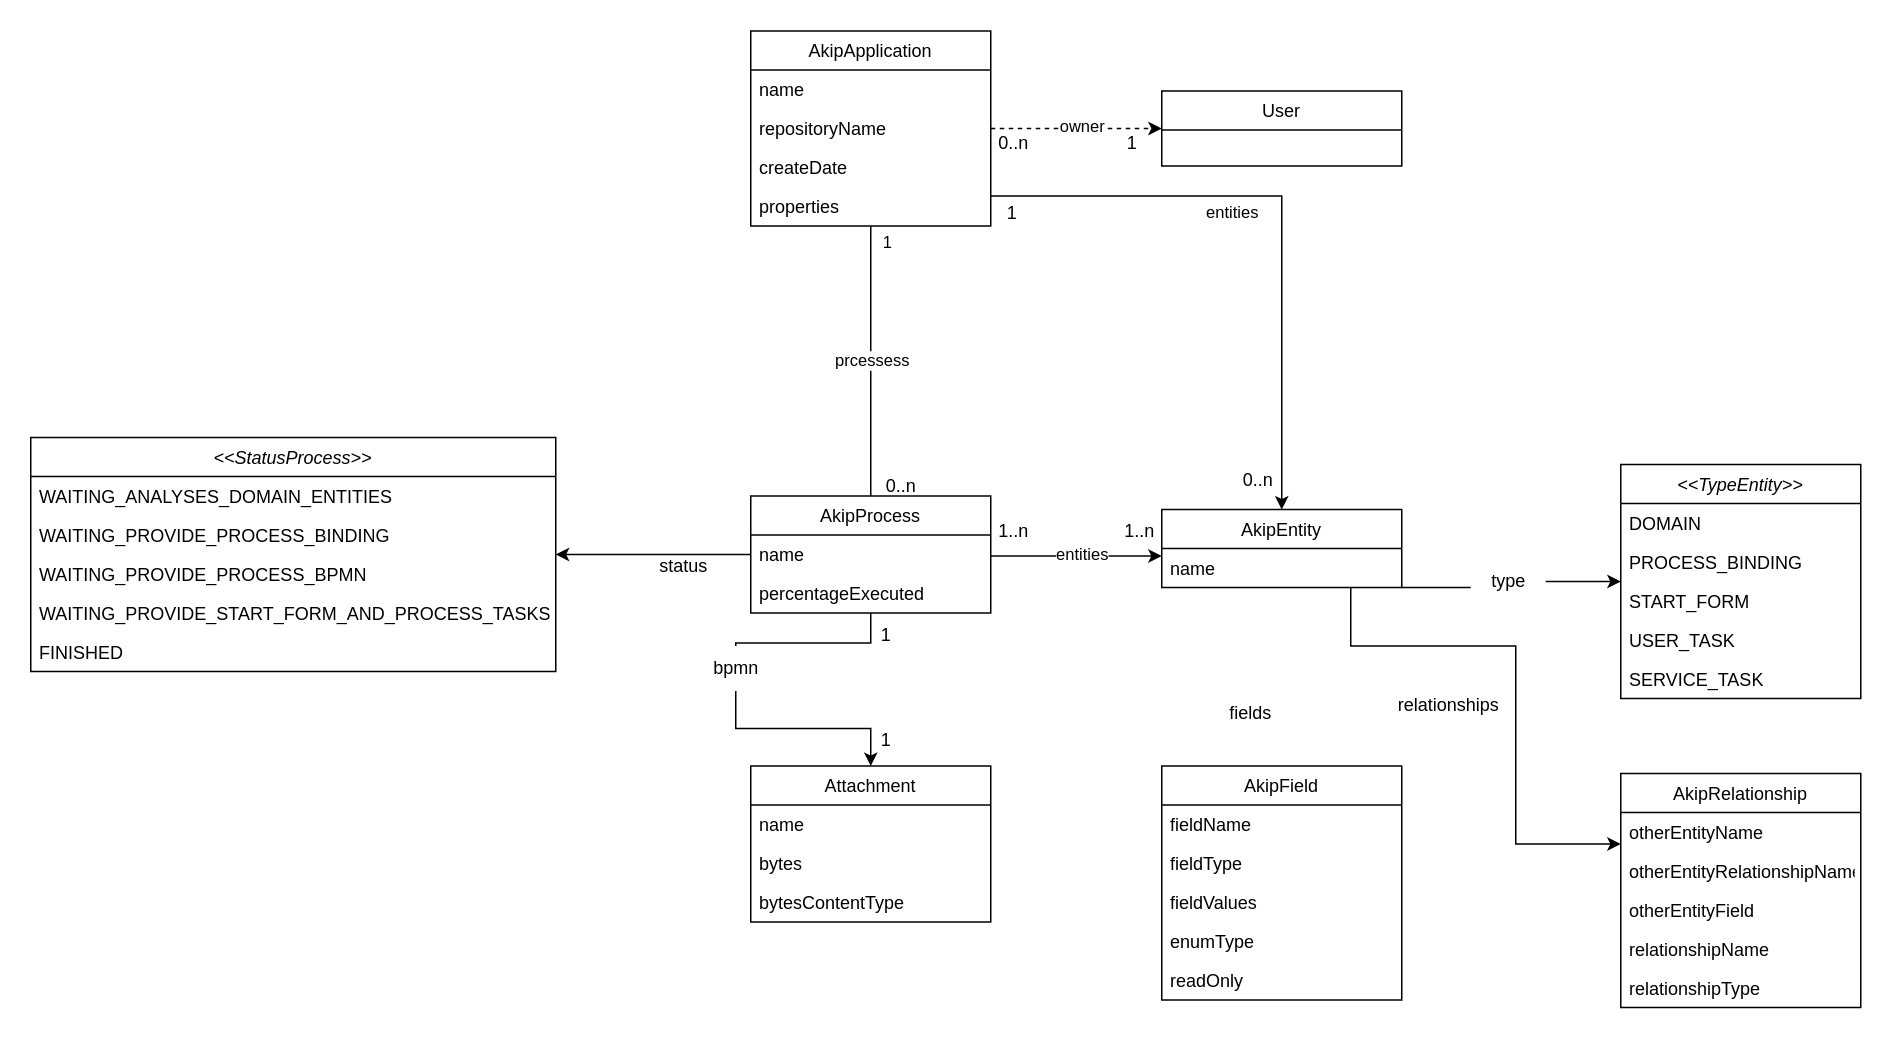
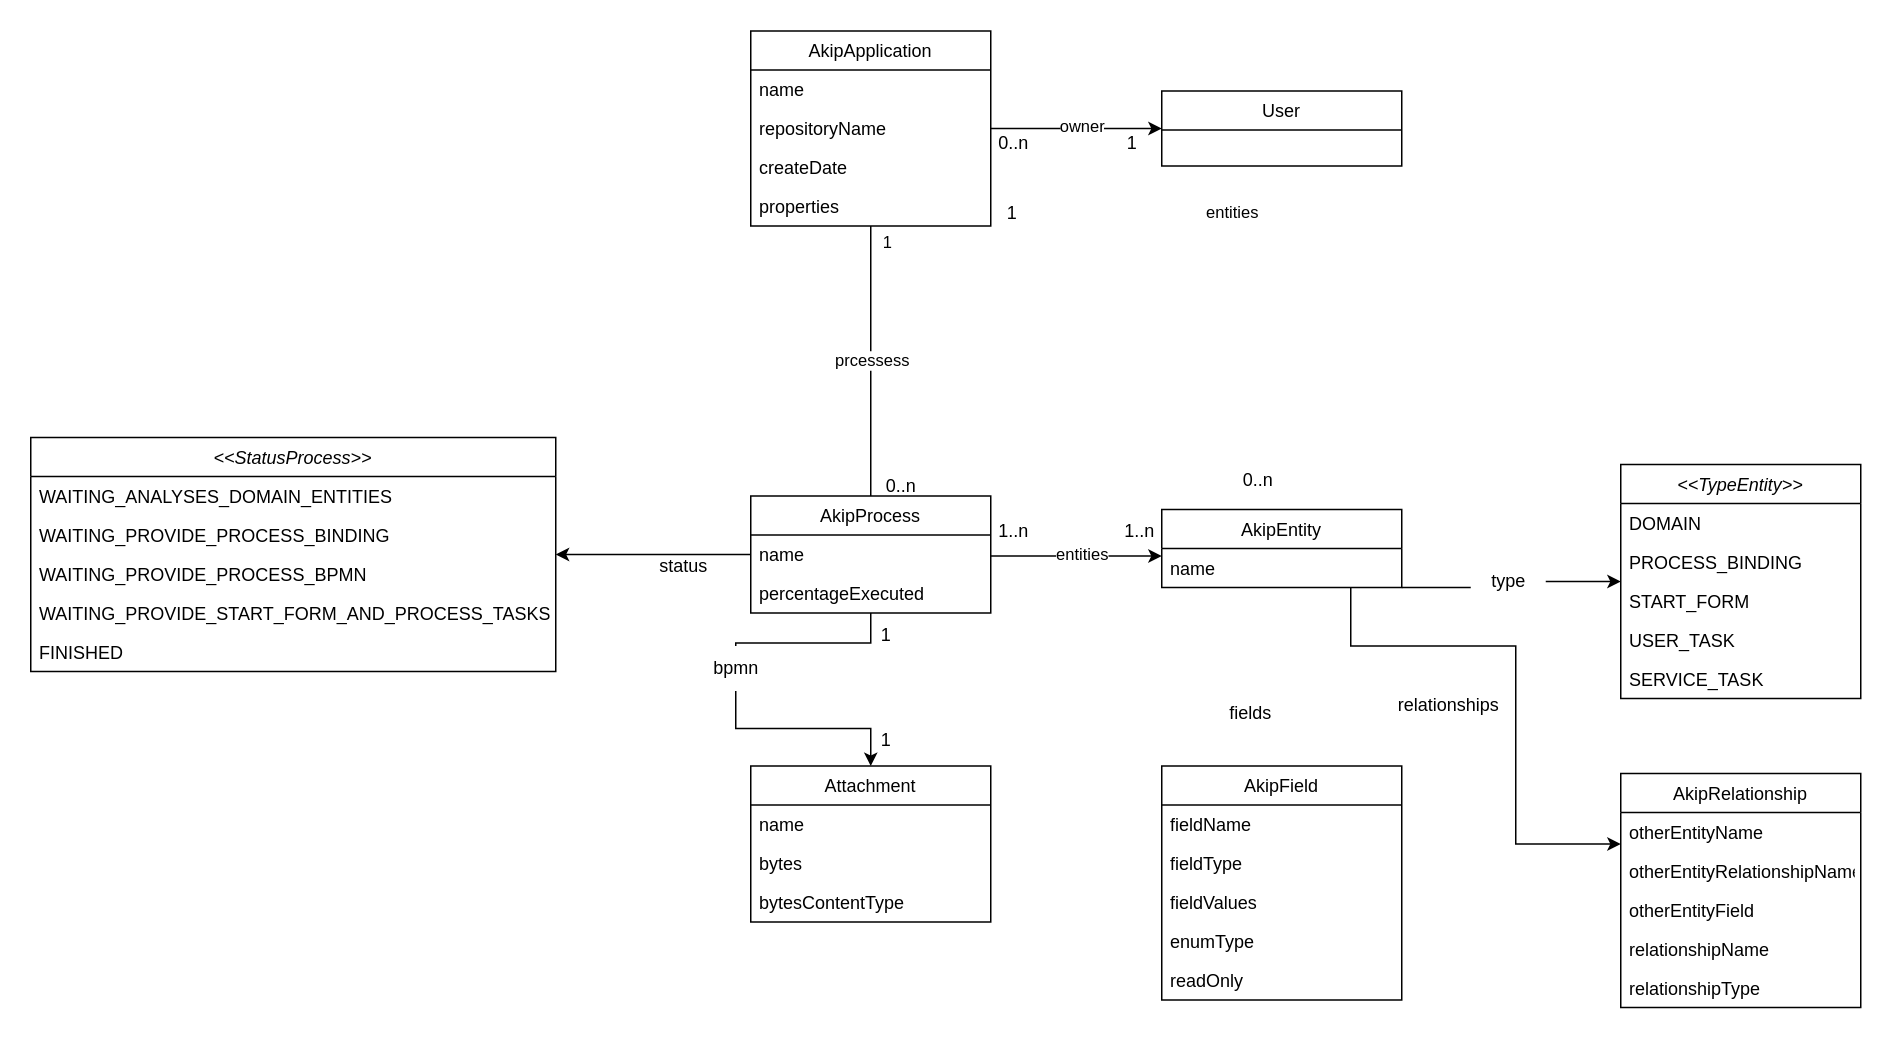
edge "AkipApplication" -> "User": style dashed -> solid
edge "AkipApplication" -> "AkipEntity": removed
